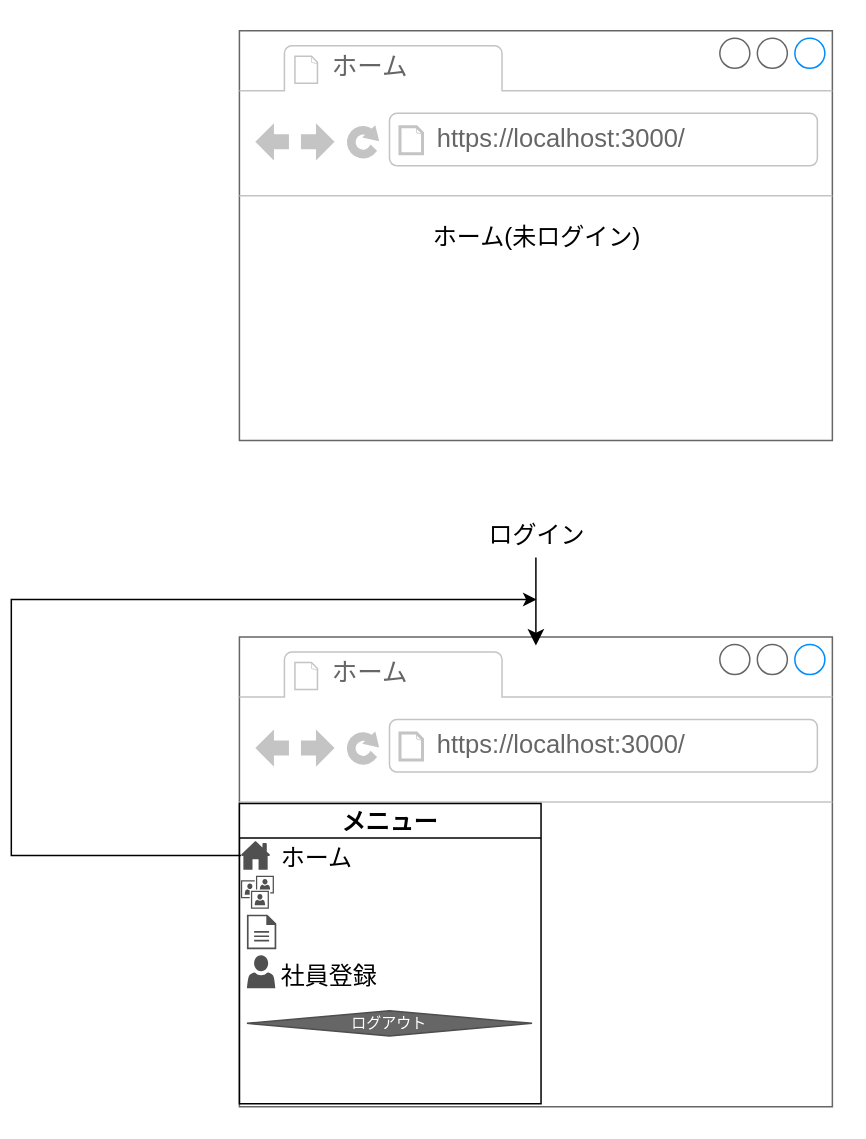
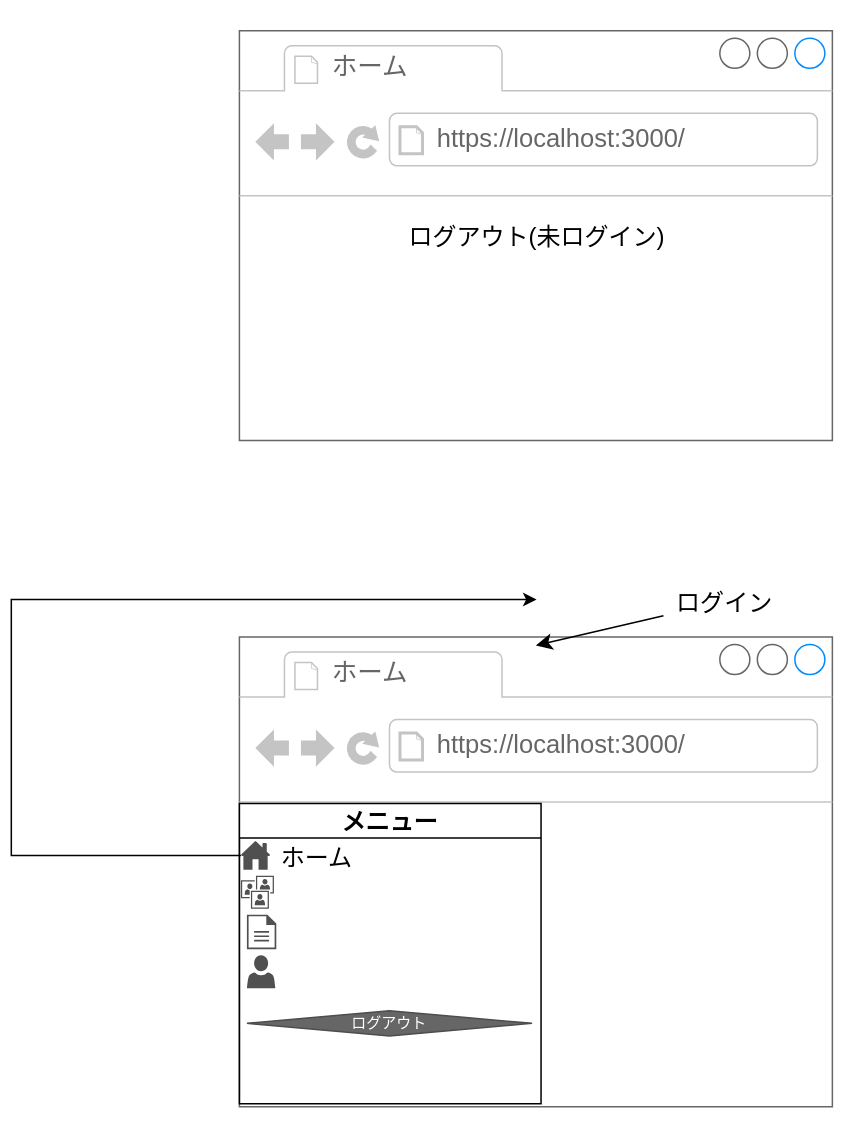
node "ホーム(未ログイン)": label "ホーム(未ログイン)" -> "ログアウト(未ログイン)"
node "ログイン": moved (536, 534) -> (723, 602)
node "社員登録": removed
